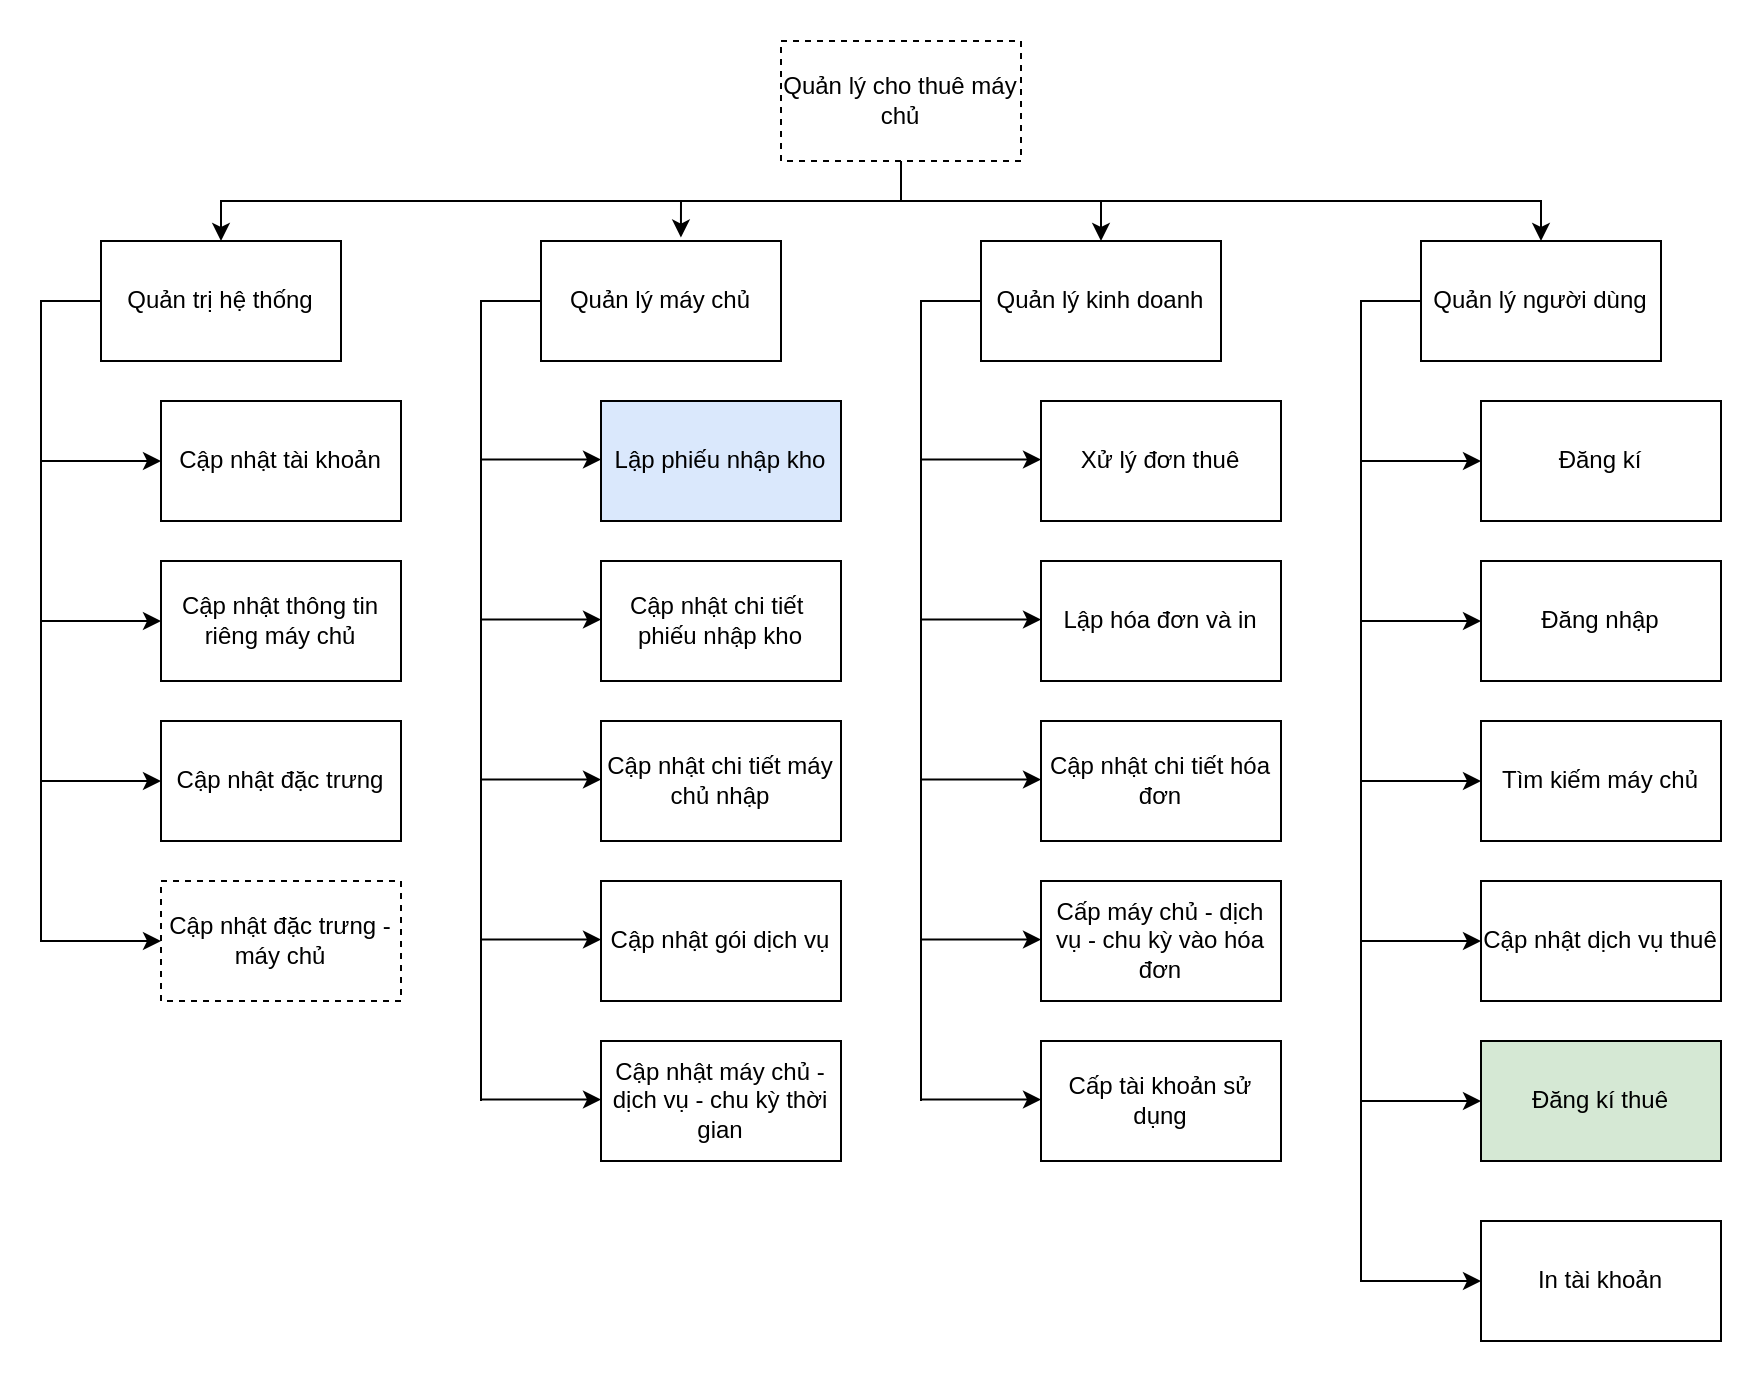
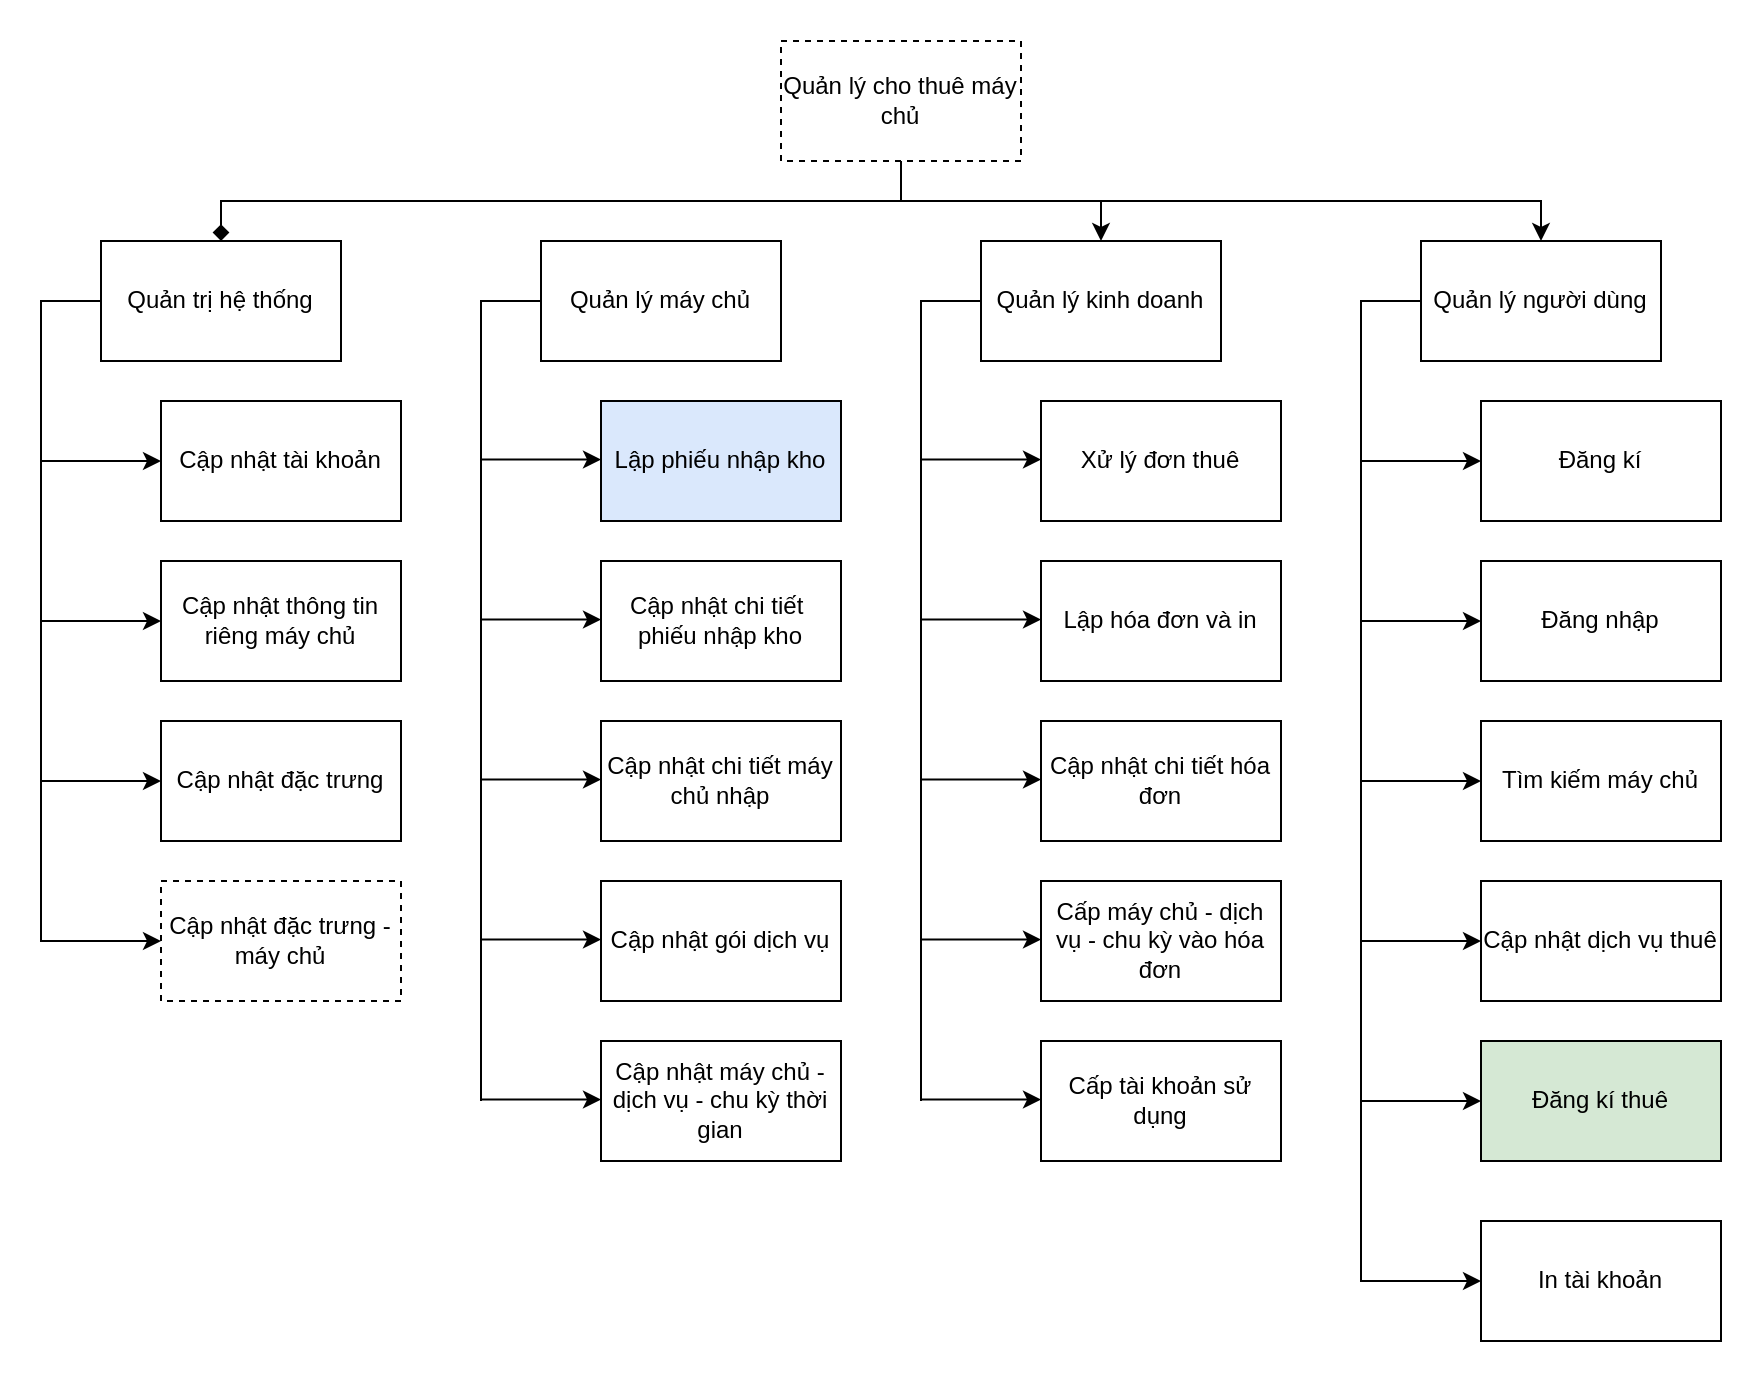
edge "Quản lý cho thuê máy chủ" -> "Quản lý máy chủ": removed
edge "Quản lý cho thuê máy chủ" -> "Quản trị hệ thống": arrowhead classic -> diamond
